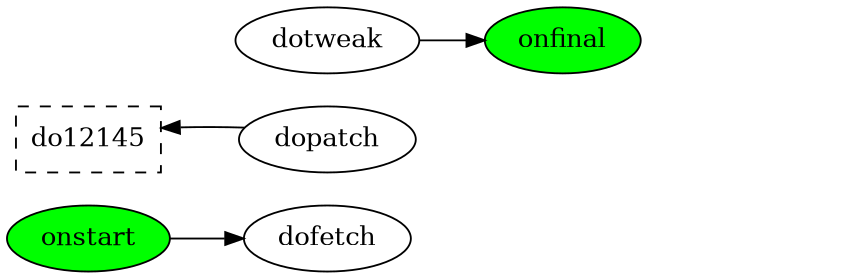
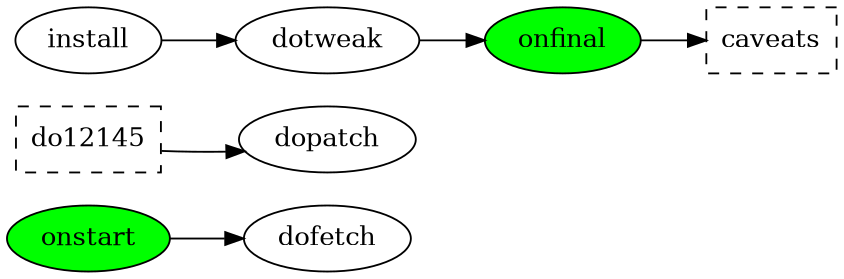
node "install": added
node "caveats": added
edge "dopatch" -> "do12145": reversed
